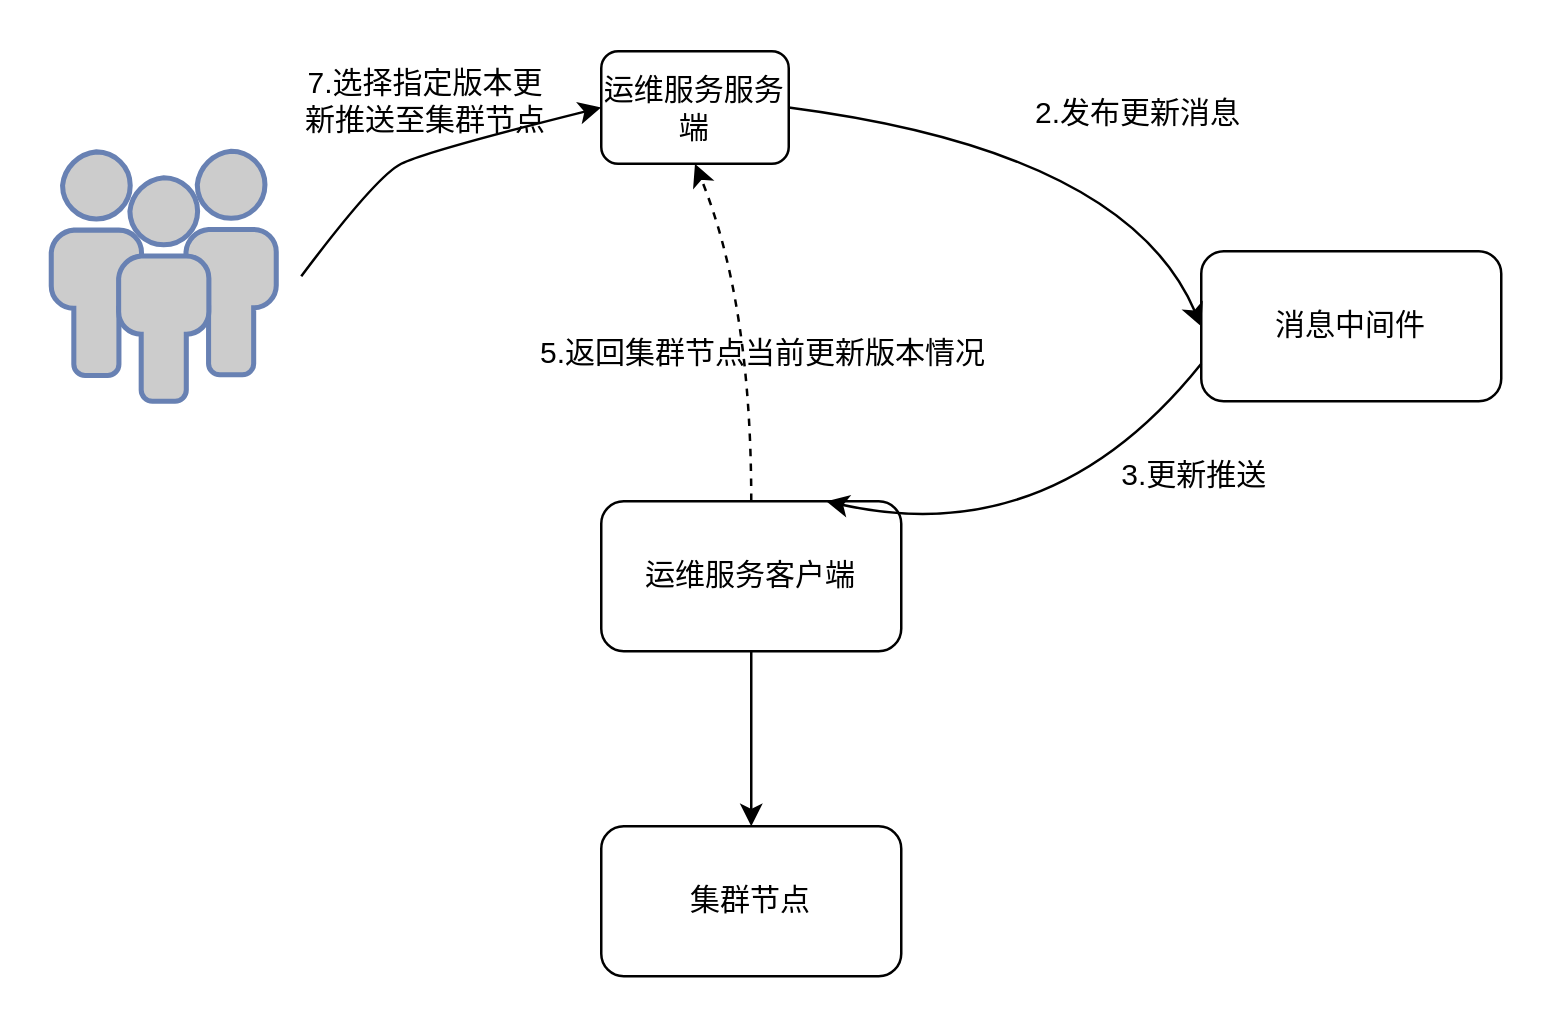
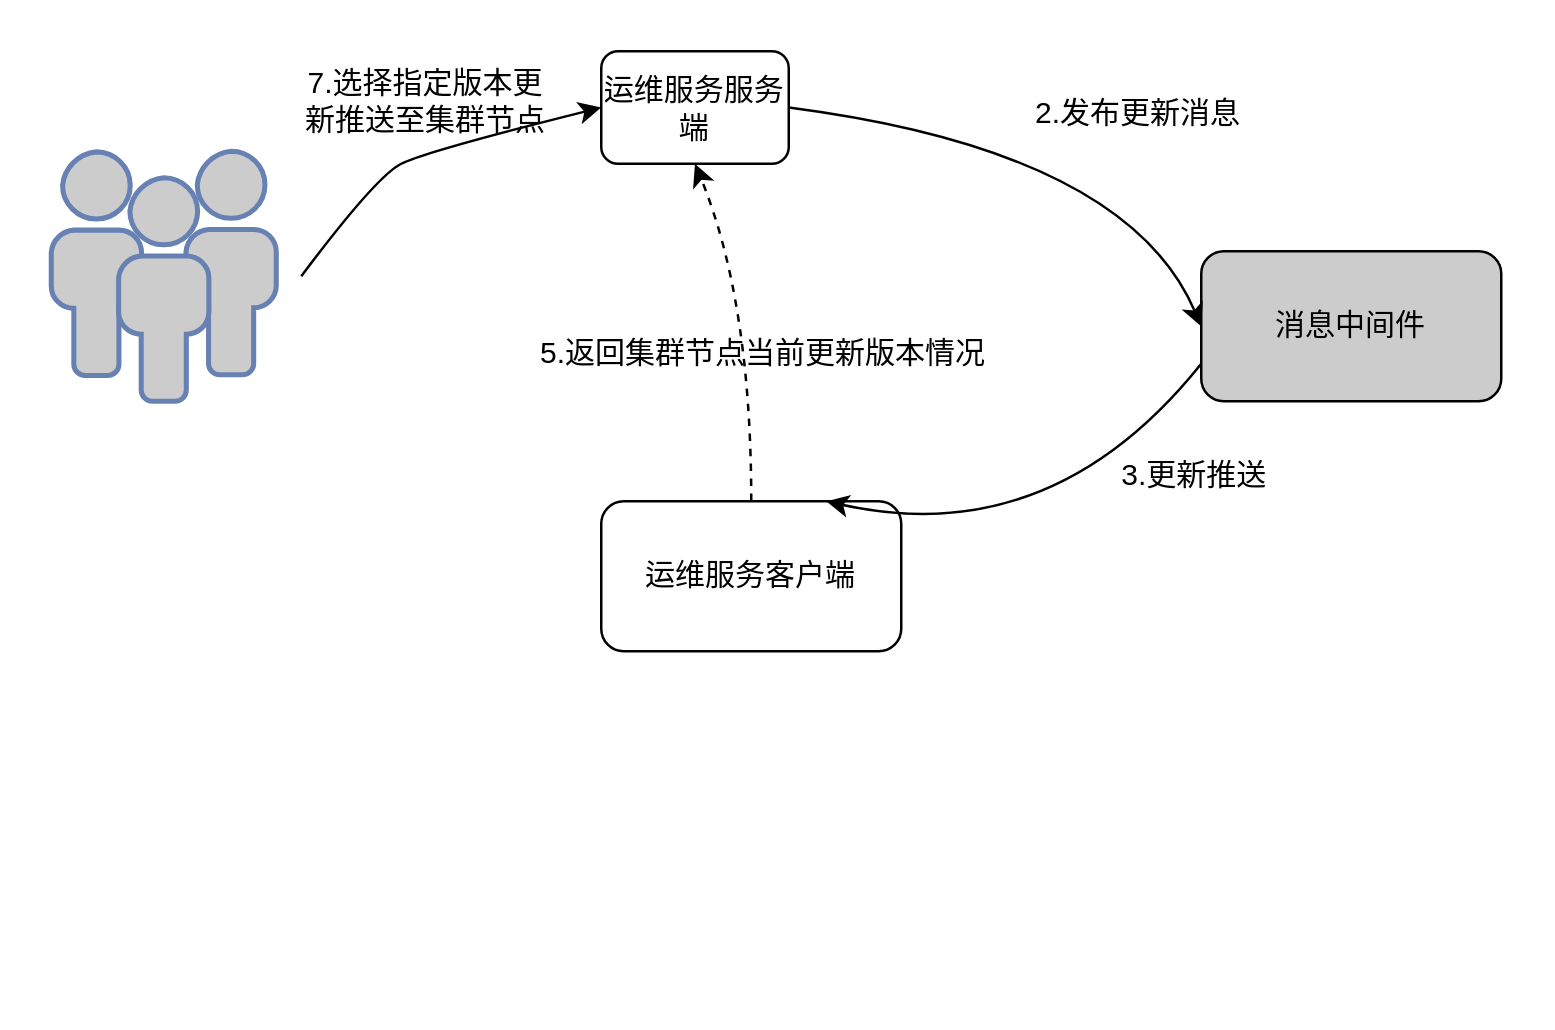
node "消息中间件": fillcolor #ffffff -> #cccccc
edge "运维服务客户端" -> "集群节点": removed
node "集群节点": removed
